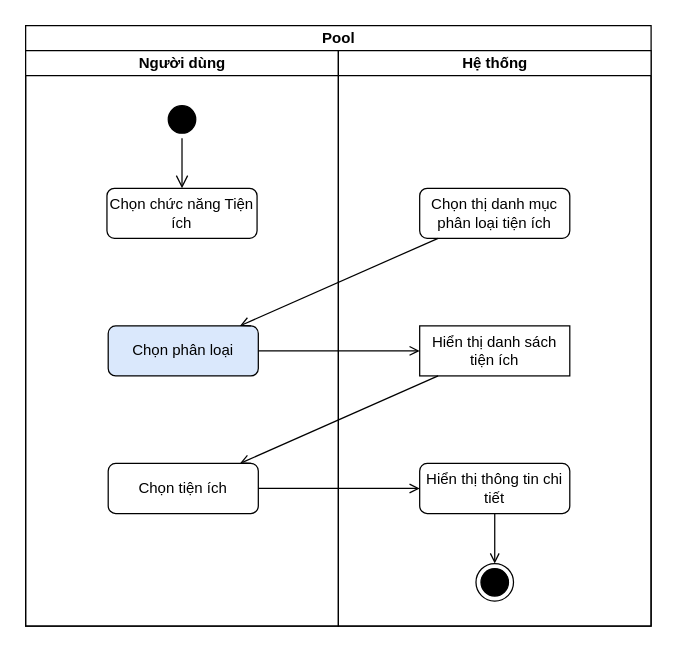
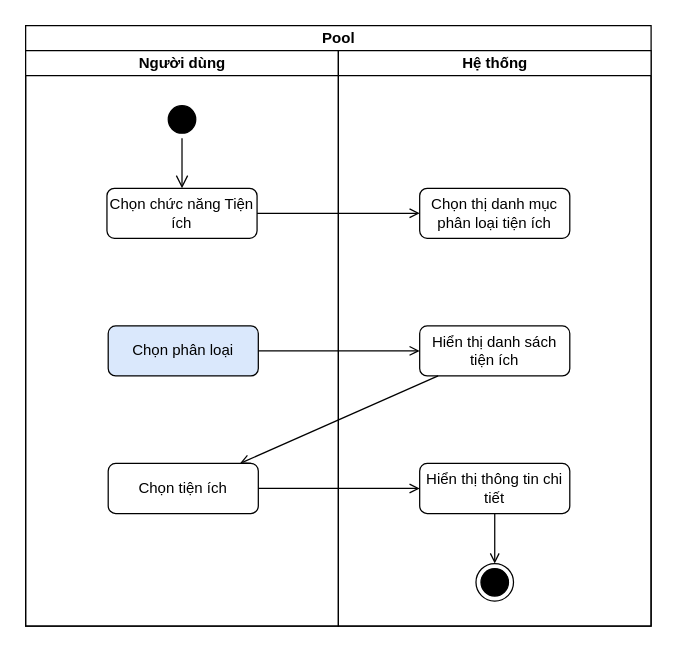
edge "Chọn chức năng Tiện ích" -> "Chọn thị danh mục phân loại tiện ích": added
edge "Chọn thị danh mục phân loại tiện ích" -> "Chọn phân loại": removed
node "Hiển thị danh sách tiện ích": shape rectangle -> rounded rectangle
